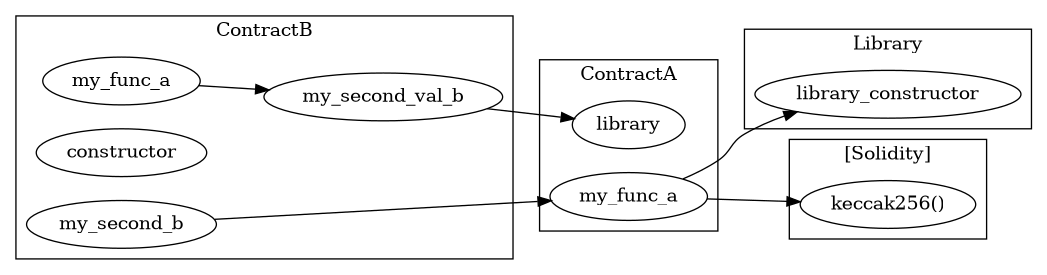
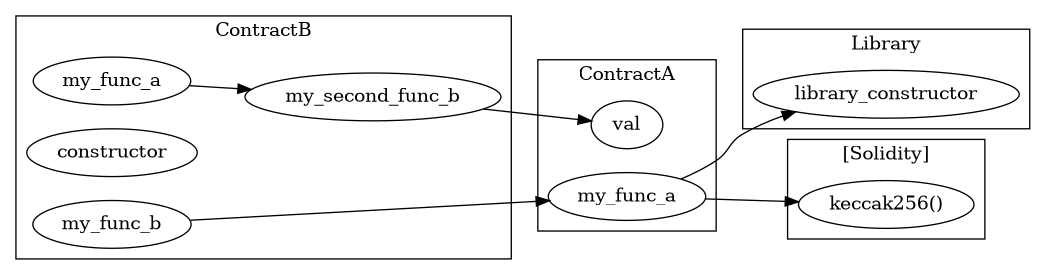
node "my_second_val_b": label "my_second_val_b" -> "my_second_func_b"
node "library": label "library" -> "val"
node "my_second_b": label "my_second_b" -> "my_func_b"
